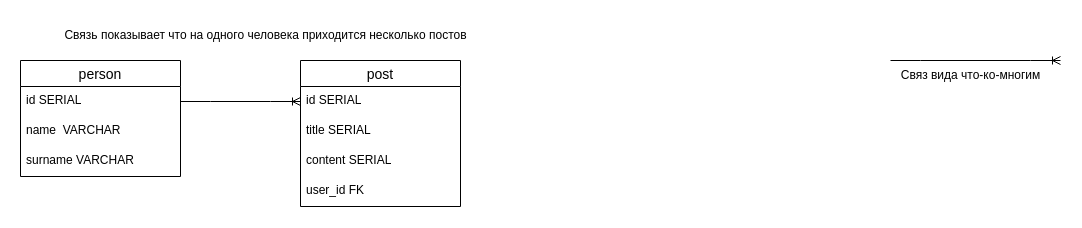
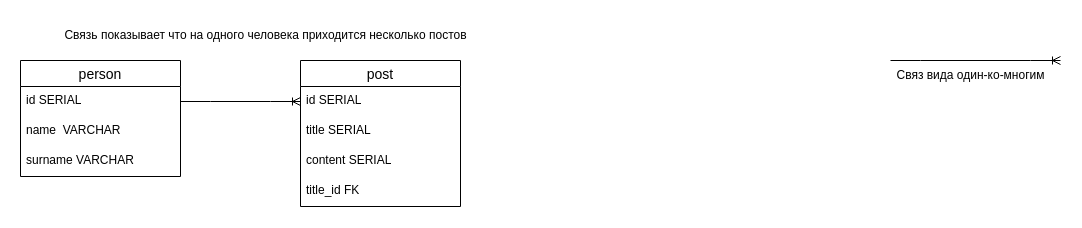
node "Связ вида что-ко-многим": label "Связ вида что-ко-многим" -> "Связ вида один-ко-многим"
node "user_id FK": label "user_id FK" -> "title_id FK"
